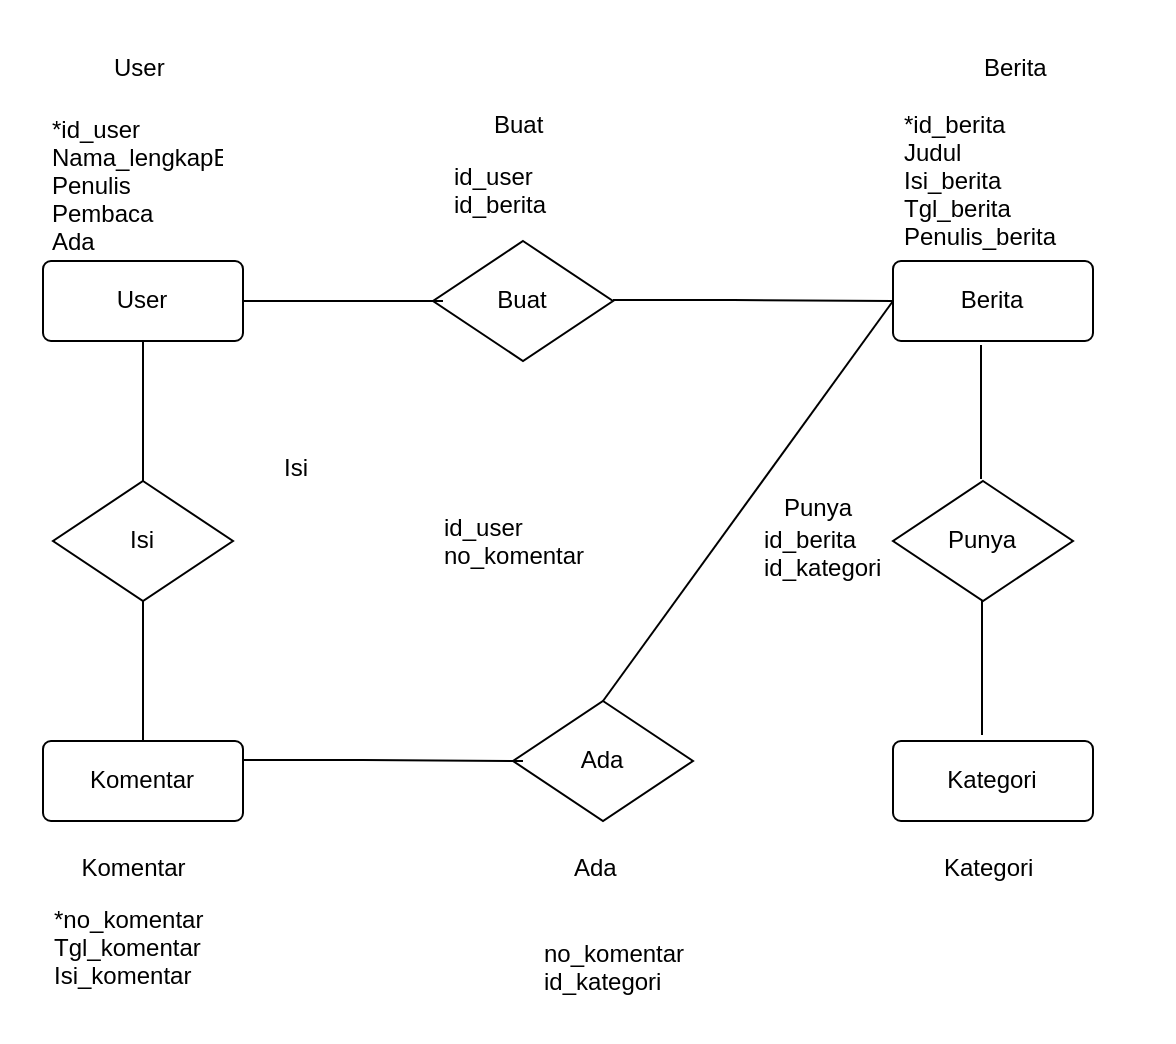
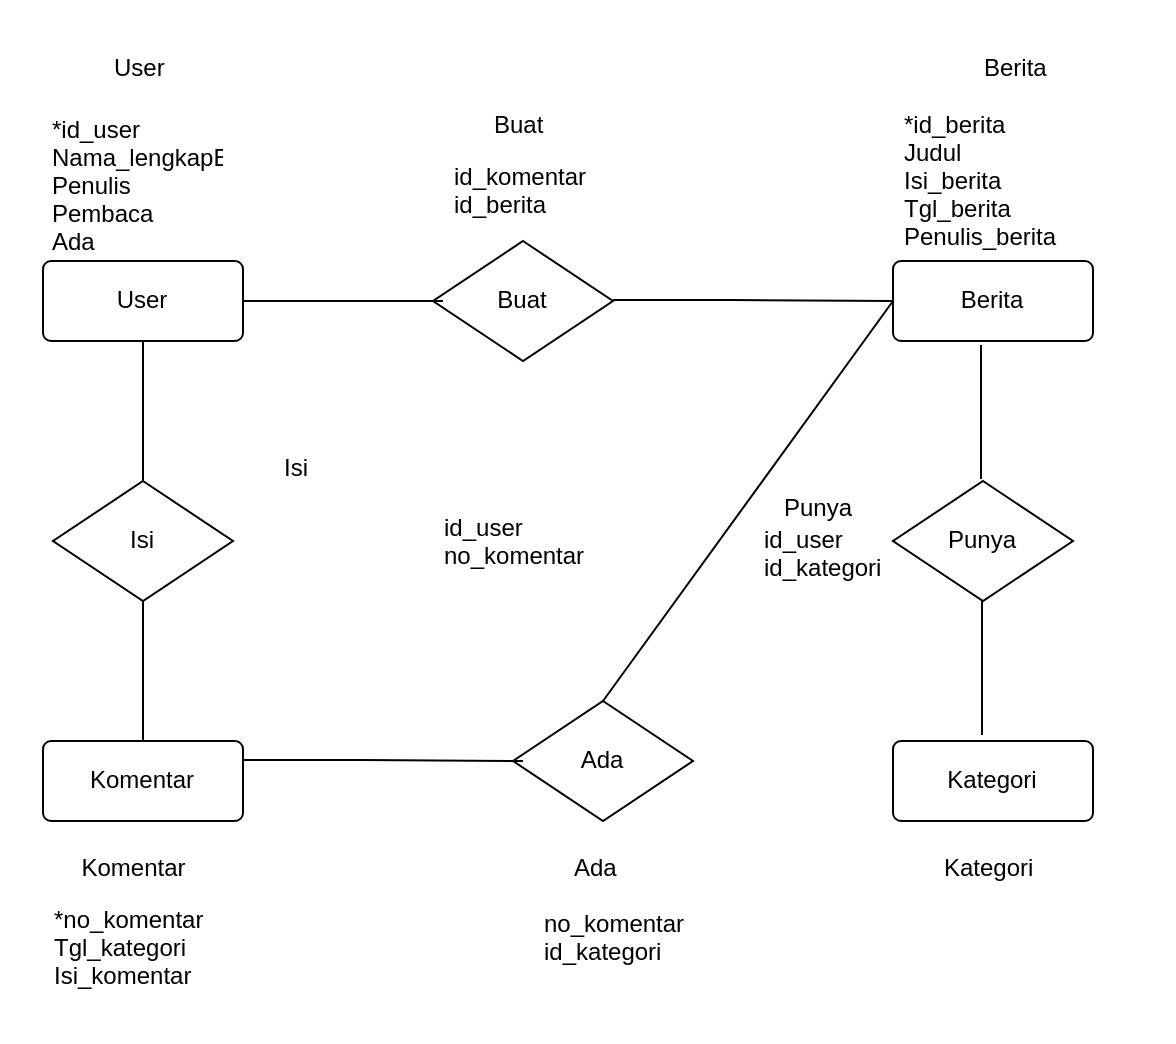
node "id_user id_berita": label "id_user id_berita" -> "id_komentar id_berita"
node "id_berita id_kategori": label "id_berita id_kategori" -> "id_user id_kategori"
node "*no_komentar Tgl_komentar Isi_komentar": label "*no_komentar Tgl_komentar Isi_komentar" -> "*no_komentar Tgl_kategori Isi_komentar"
node "no_komentar id_kategori": moved (643, 977) -> (643, 947)
